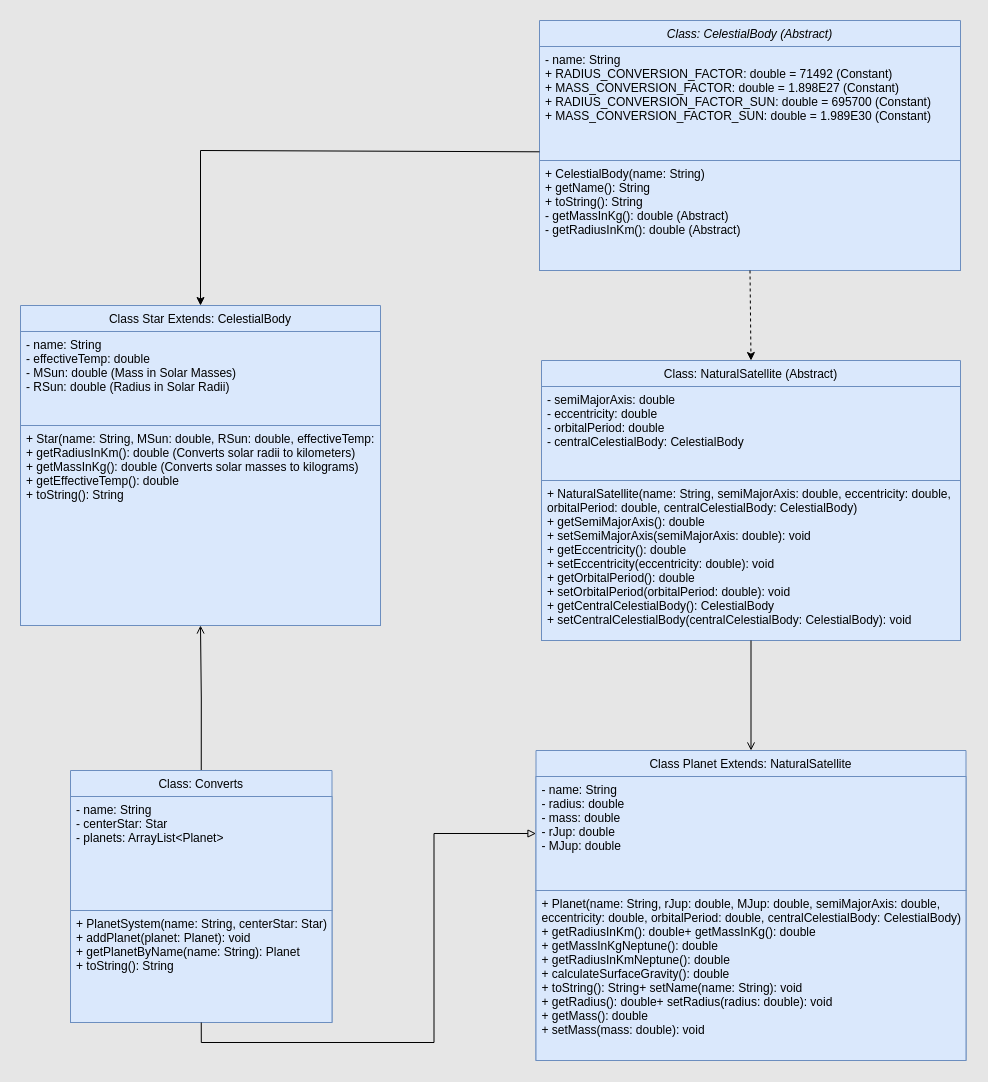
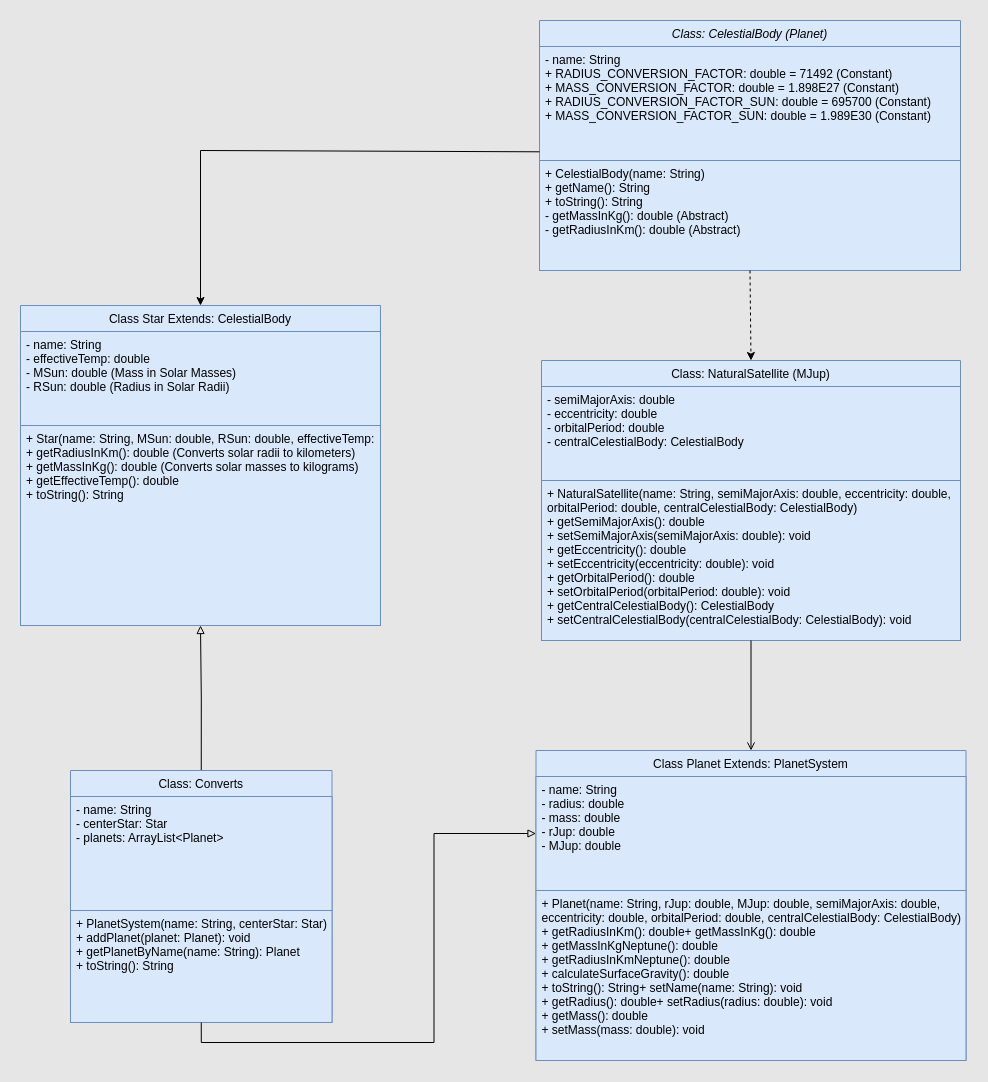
node "Class: CelestialBody (Abstract)": label "Class: CelestialBody (Abstract)" -> "Class: CelestialBody (Planet)"
node "Class: NaturalSatellite (Abstract)": label "Class: NaturalSatellite (Abstract)" -> "Class: NaturalSatellite (MJup)"
edge "Class: Converts" -> "Class Star Extends: CelestialBody": arrowhead open -> block
node "Class Planet Extends: NaturalSatellite": label "Class Planet Extends: NaturalSatellite" -> "Class Planet Extends: PlanetSystem"
